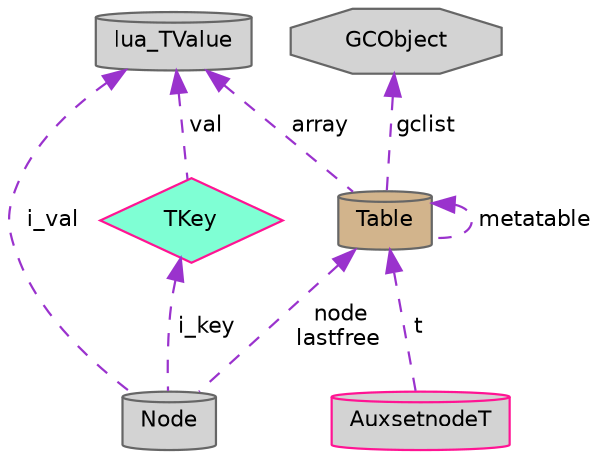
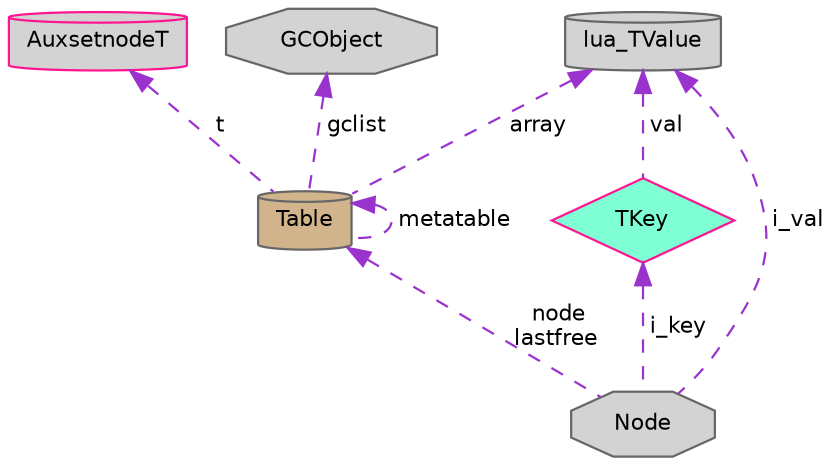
edge "AuxsetnodeT" -> "Table": reversed
node "Node": shape cylinder -> octagon
